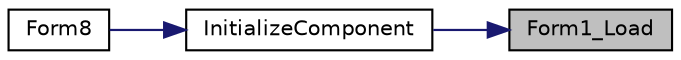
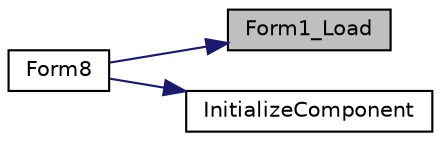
edge "InitializeComponent" -> "Form1_Load": now "Form8" -> "Form1_Load"
